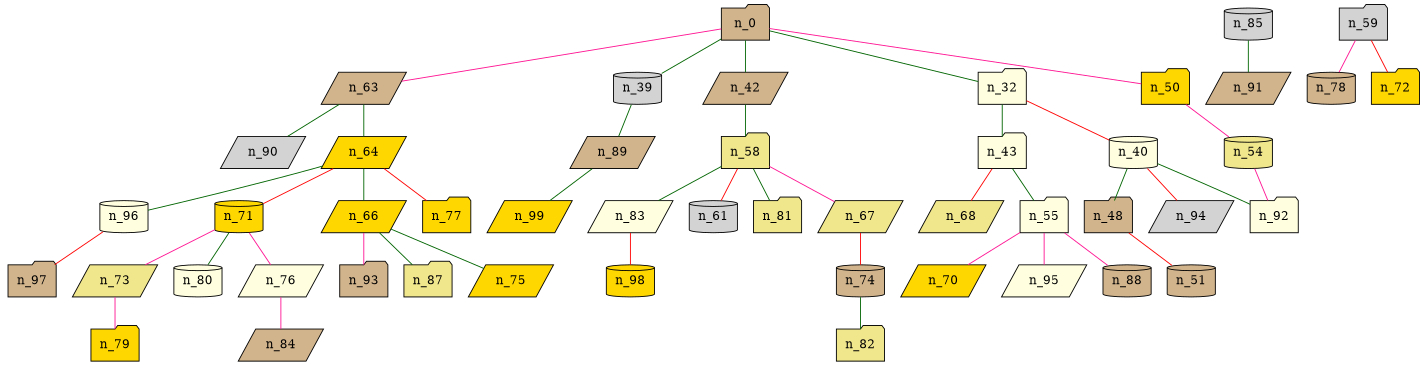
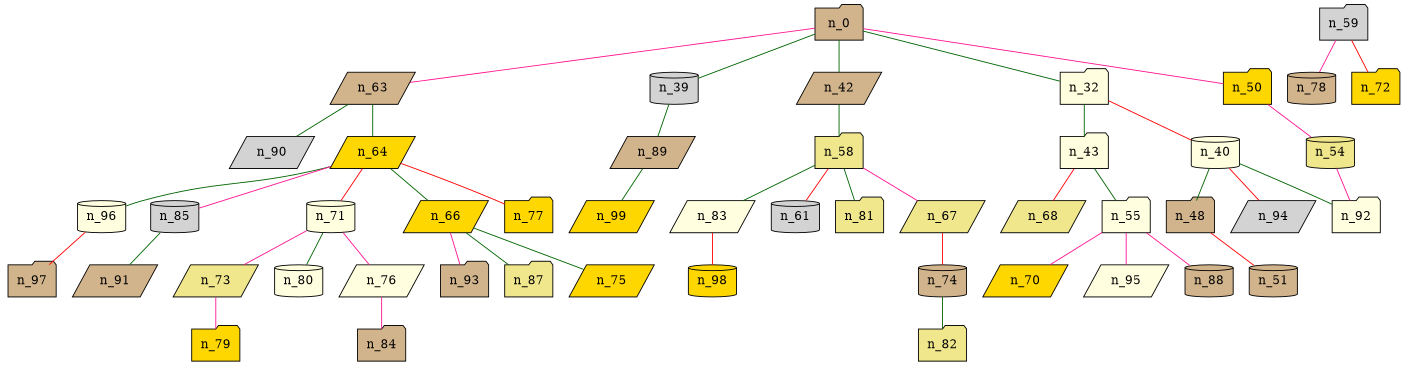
edge "n_64" -- "n_85": added
node "n_71": fillcolor gold -> lightyellow
node "n_84": shape parallelogram -> folder
